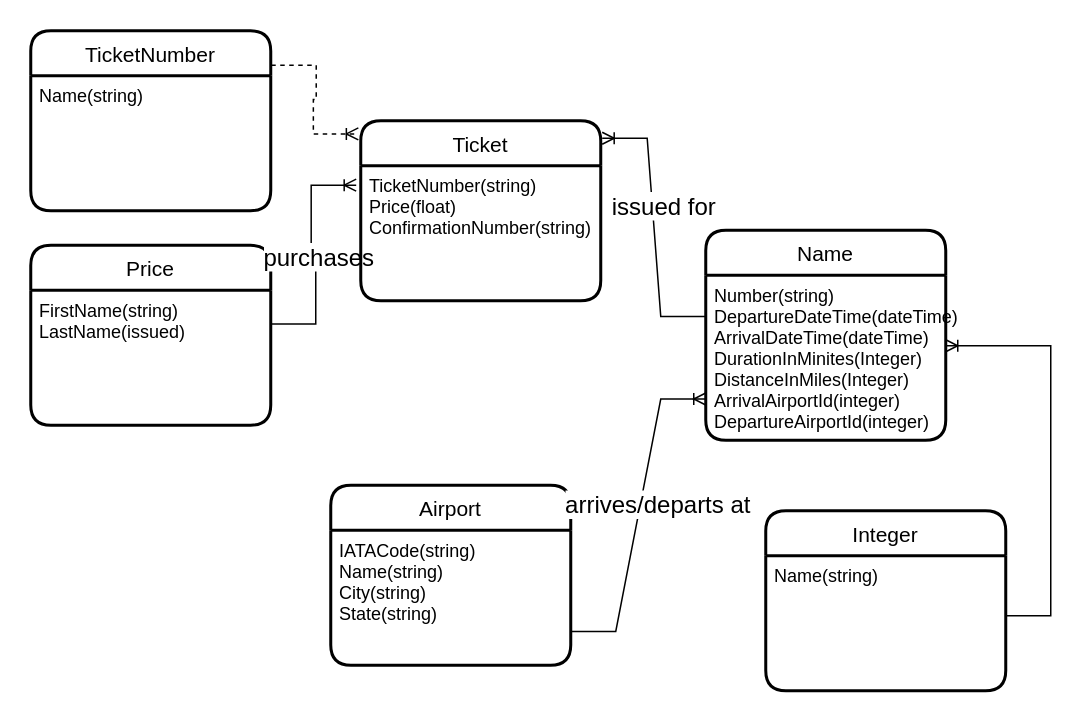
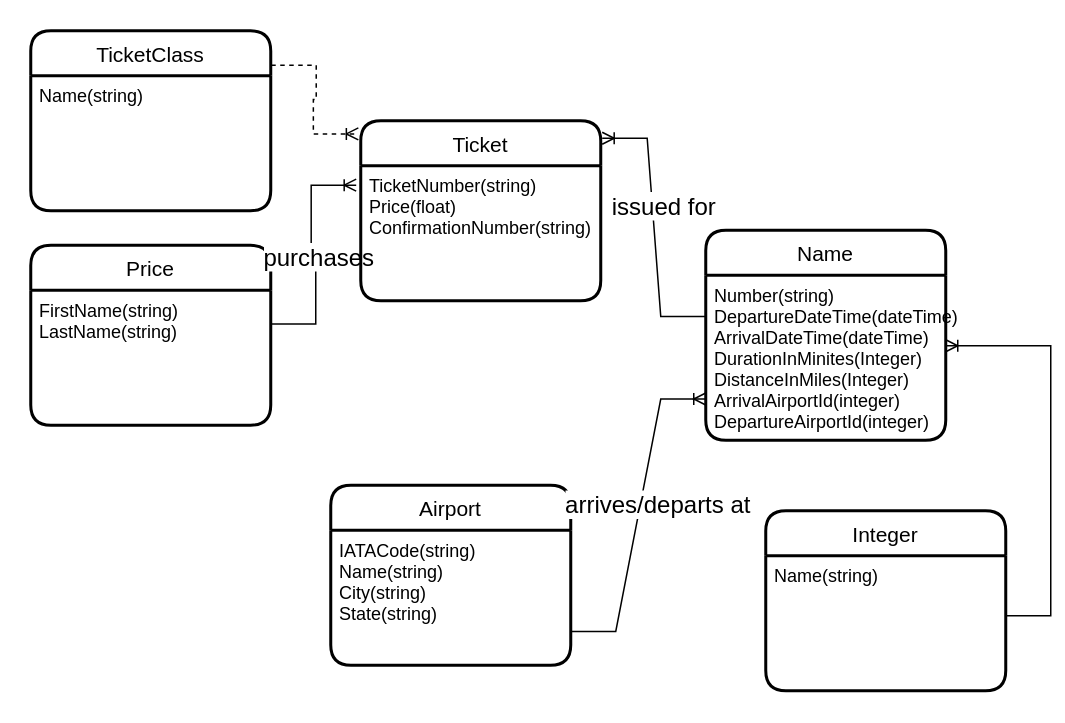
node "TicketNumber": label "TicketNumber" -> "TicketClass"
node "FirstName(string) LastName(issued)": label "FirstName(string) LastName(issued)" -> "FirstName(string) LastName(string)"
